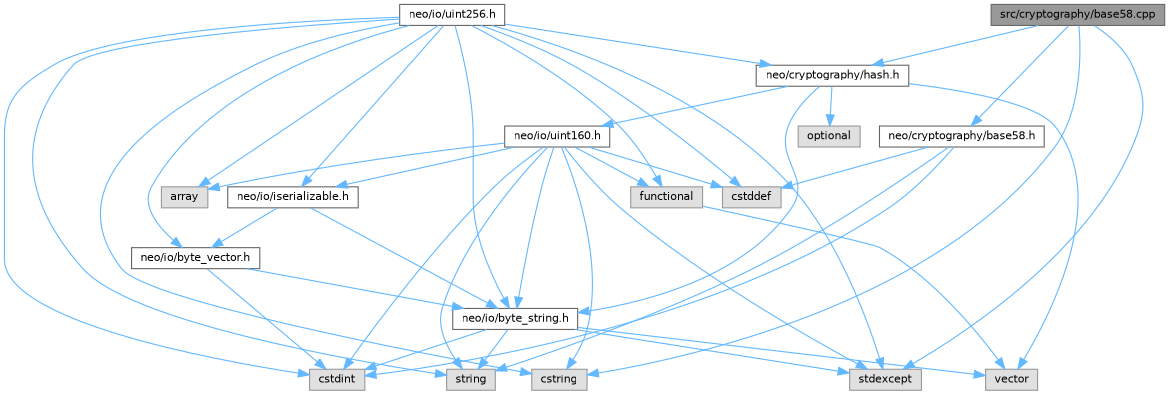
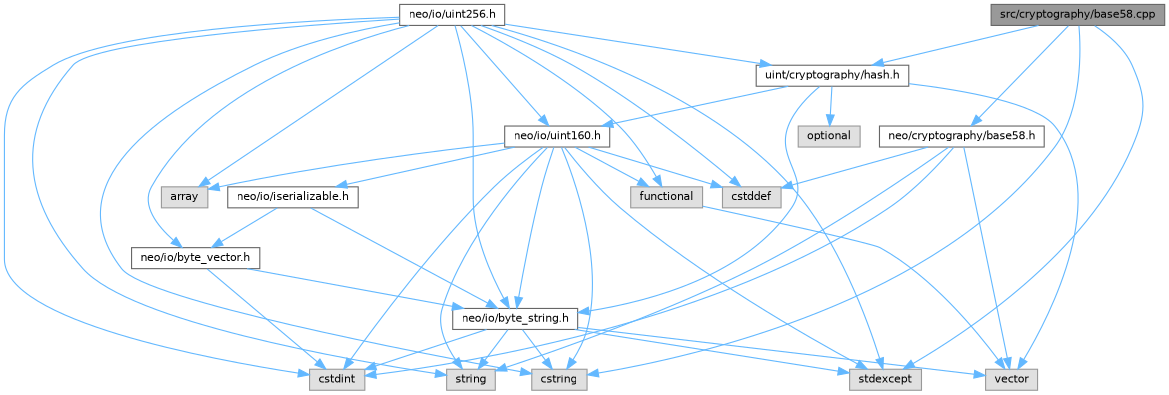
node "neo/cryptography/hash.h": label "neo/cryptography/hash.h" -> "uint/cryptography/hash.h"
edge "neo/io/uint256.h" -> "neo/io/iserializable.h": now "neo/io/uint256.h" -> "neo/io/uint160.h"
edge "neo/cryptography/base58.h" -> "vector": added
edge "neo/io/byte_string.h" -> "cstring": added
